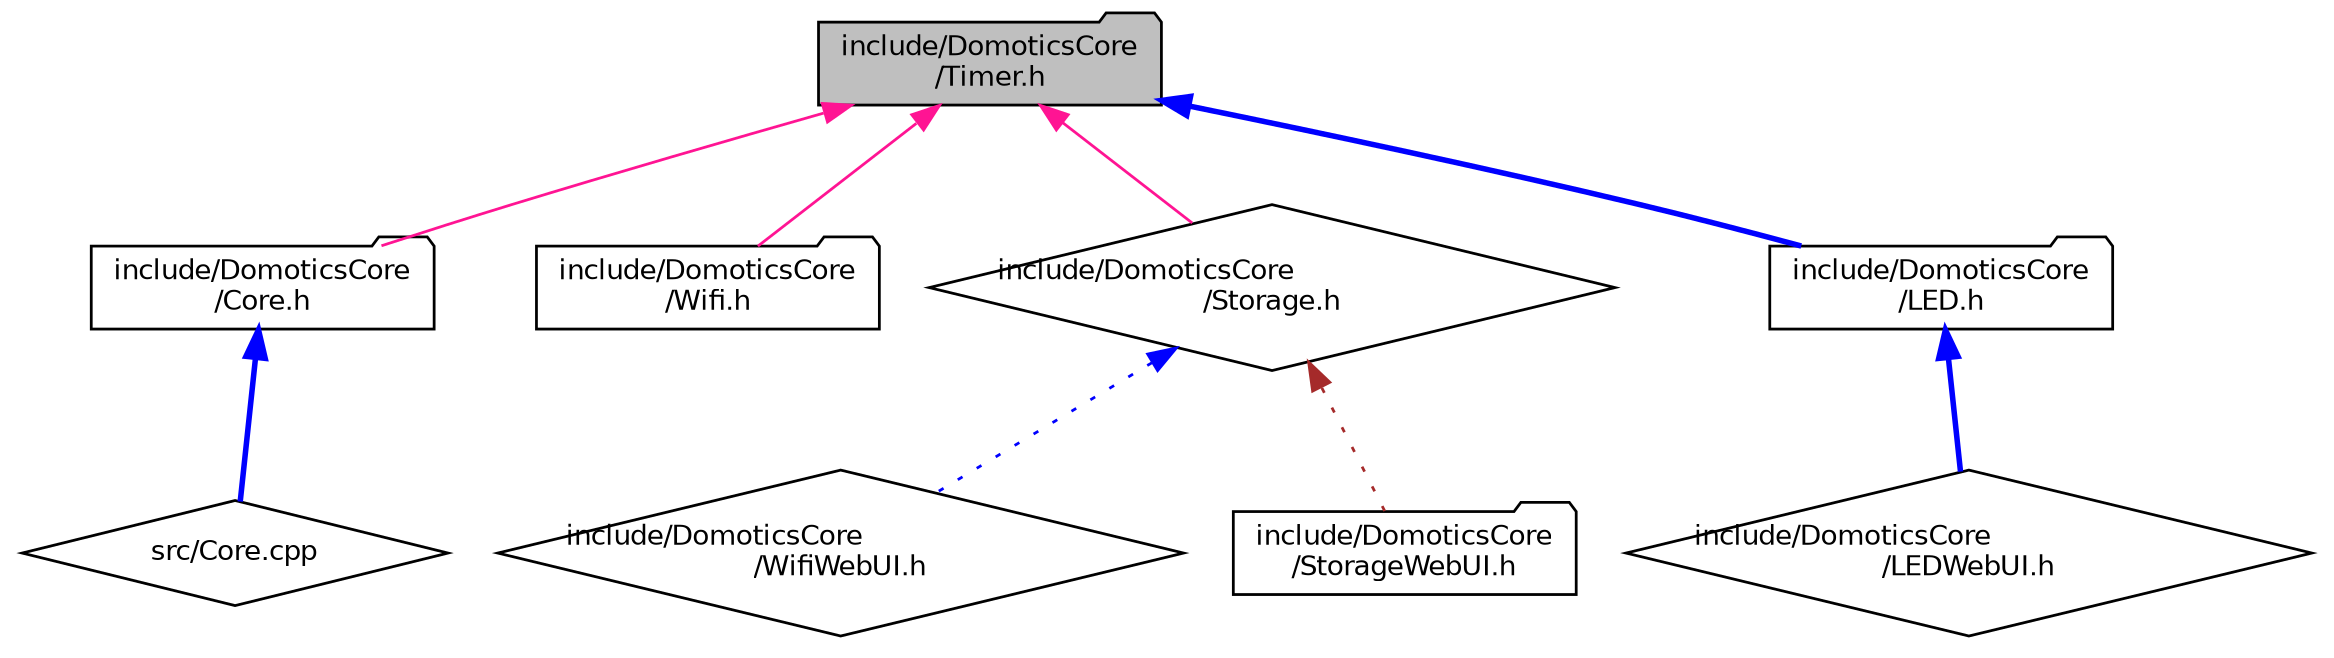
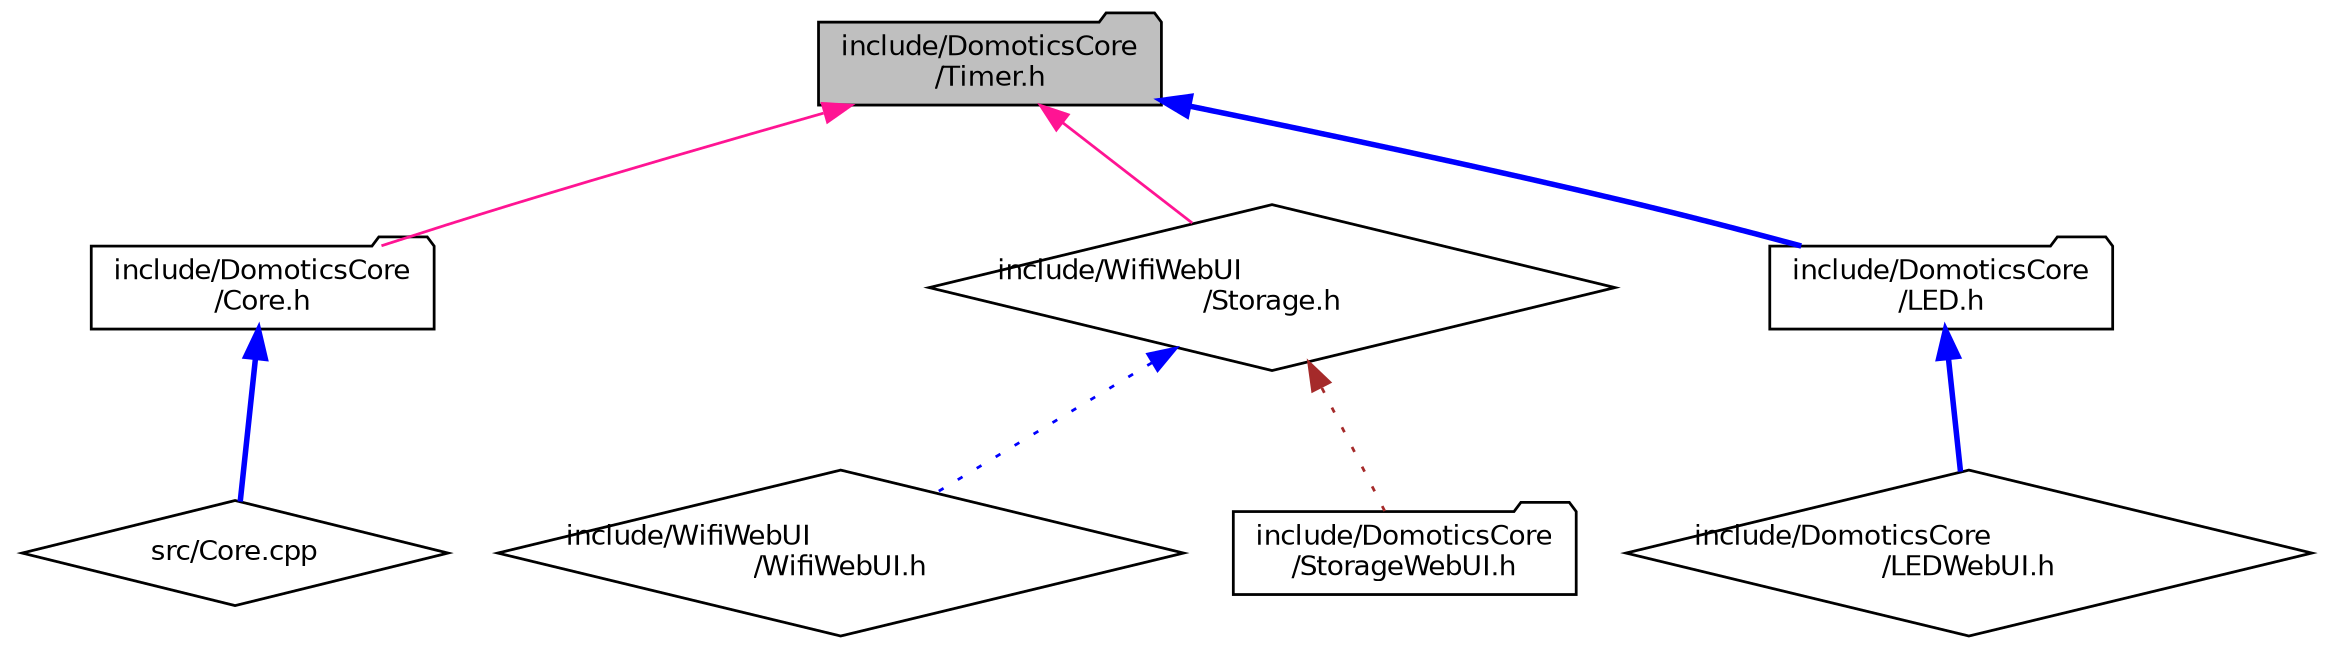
node "include/DomoticsCore /Wifi.h": removed
node "include/DomoticsCore /Storage.h": label "include/DomoticsCore /Storage.h" -> "include/WifiWebUI /Storage.h"
node "include/DomoticsCore /WifiWebUI.h": label "include/DomoticsCore /WifiWebUI.h" -> "include/WifiWebUI /WifiWebUI.h"
